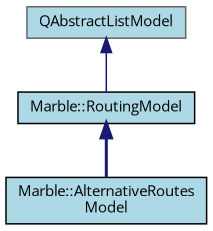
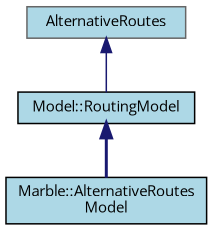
node "QAbstractListModel": label "QAbstractListModel" -> "AlternativeRoutes"
node "Marble::RoutingModel": label "Marble::RoutingModel" -> "Model::RoutingModel"
